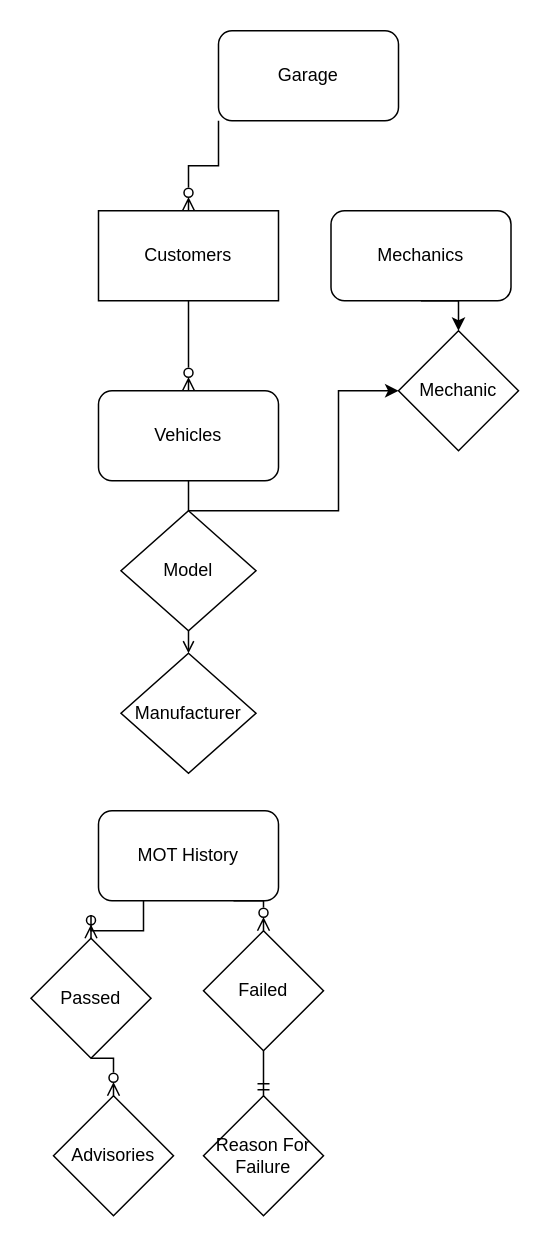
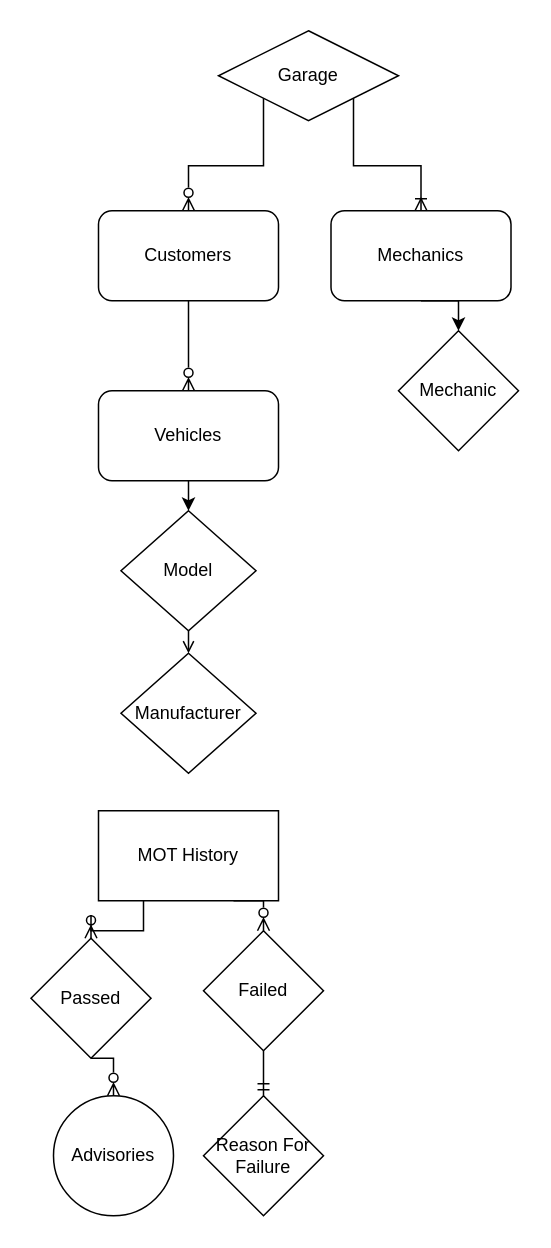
node "Garage": shape rounded rectangle -> diamond
edge "Garage" -> "Mechanics": added
node "Customers": shape rectangle -> rounded rectangle
edge "Vehicles" -> "Mechanic": now "Vehicles" -> "Model"
node "MOT History": shape rounded rectangle -> rectangle
node "Advisories": shape diamond -> ellipse
